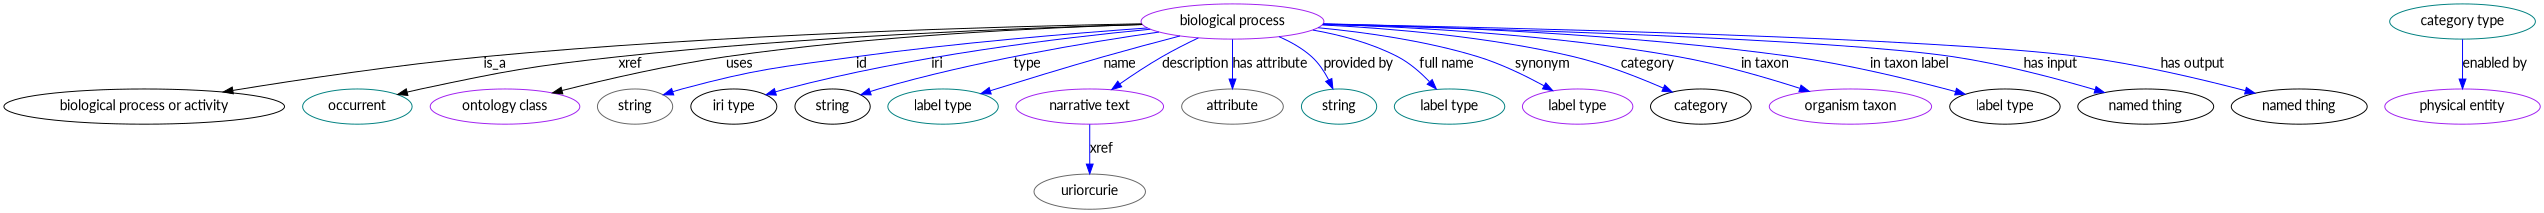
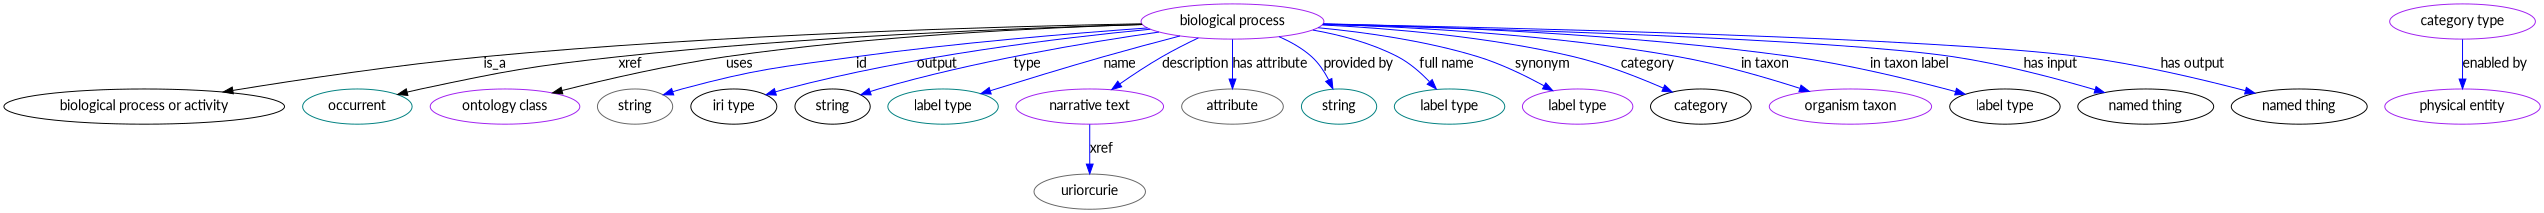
node "category type": color teal -> purple
edge "biological process" -> "iri type": label "iri" -> "output"
